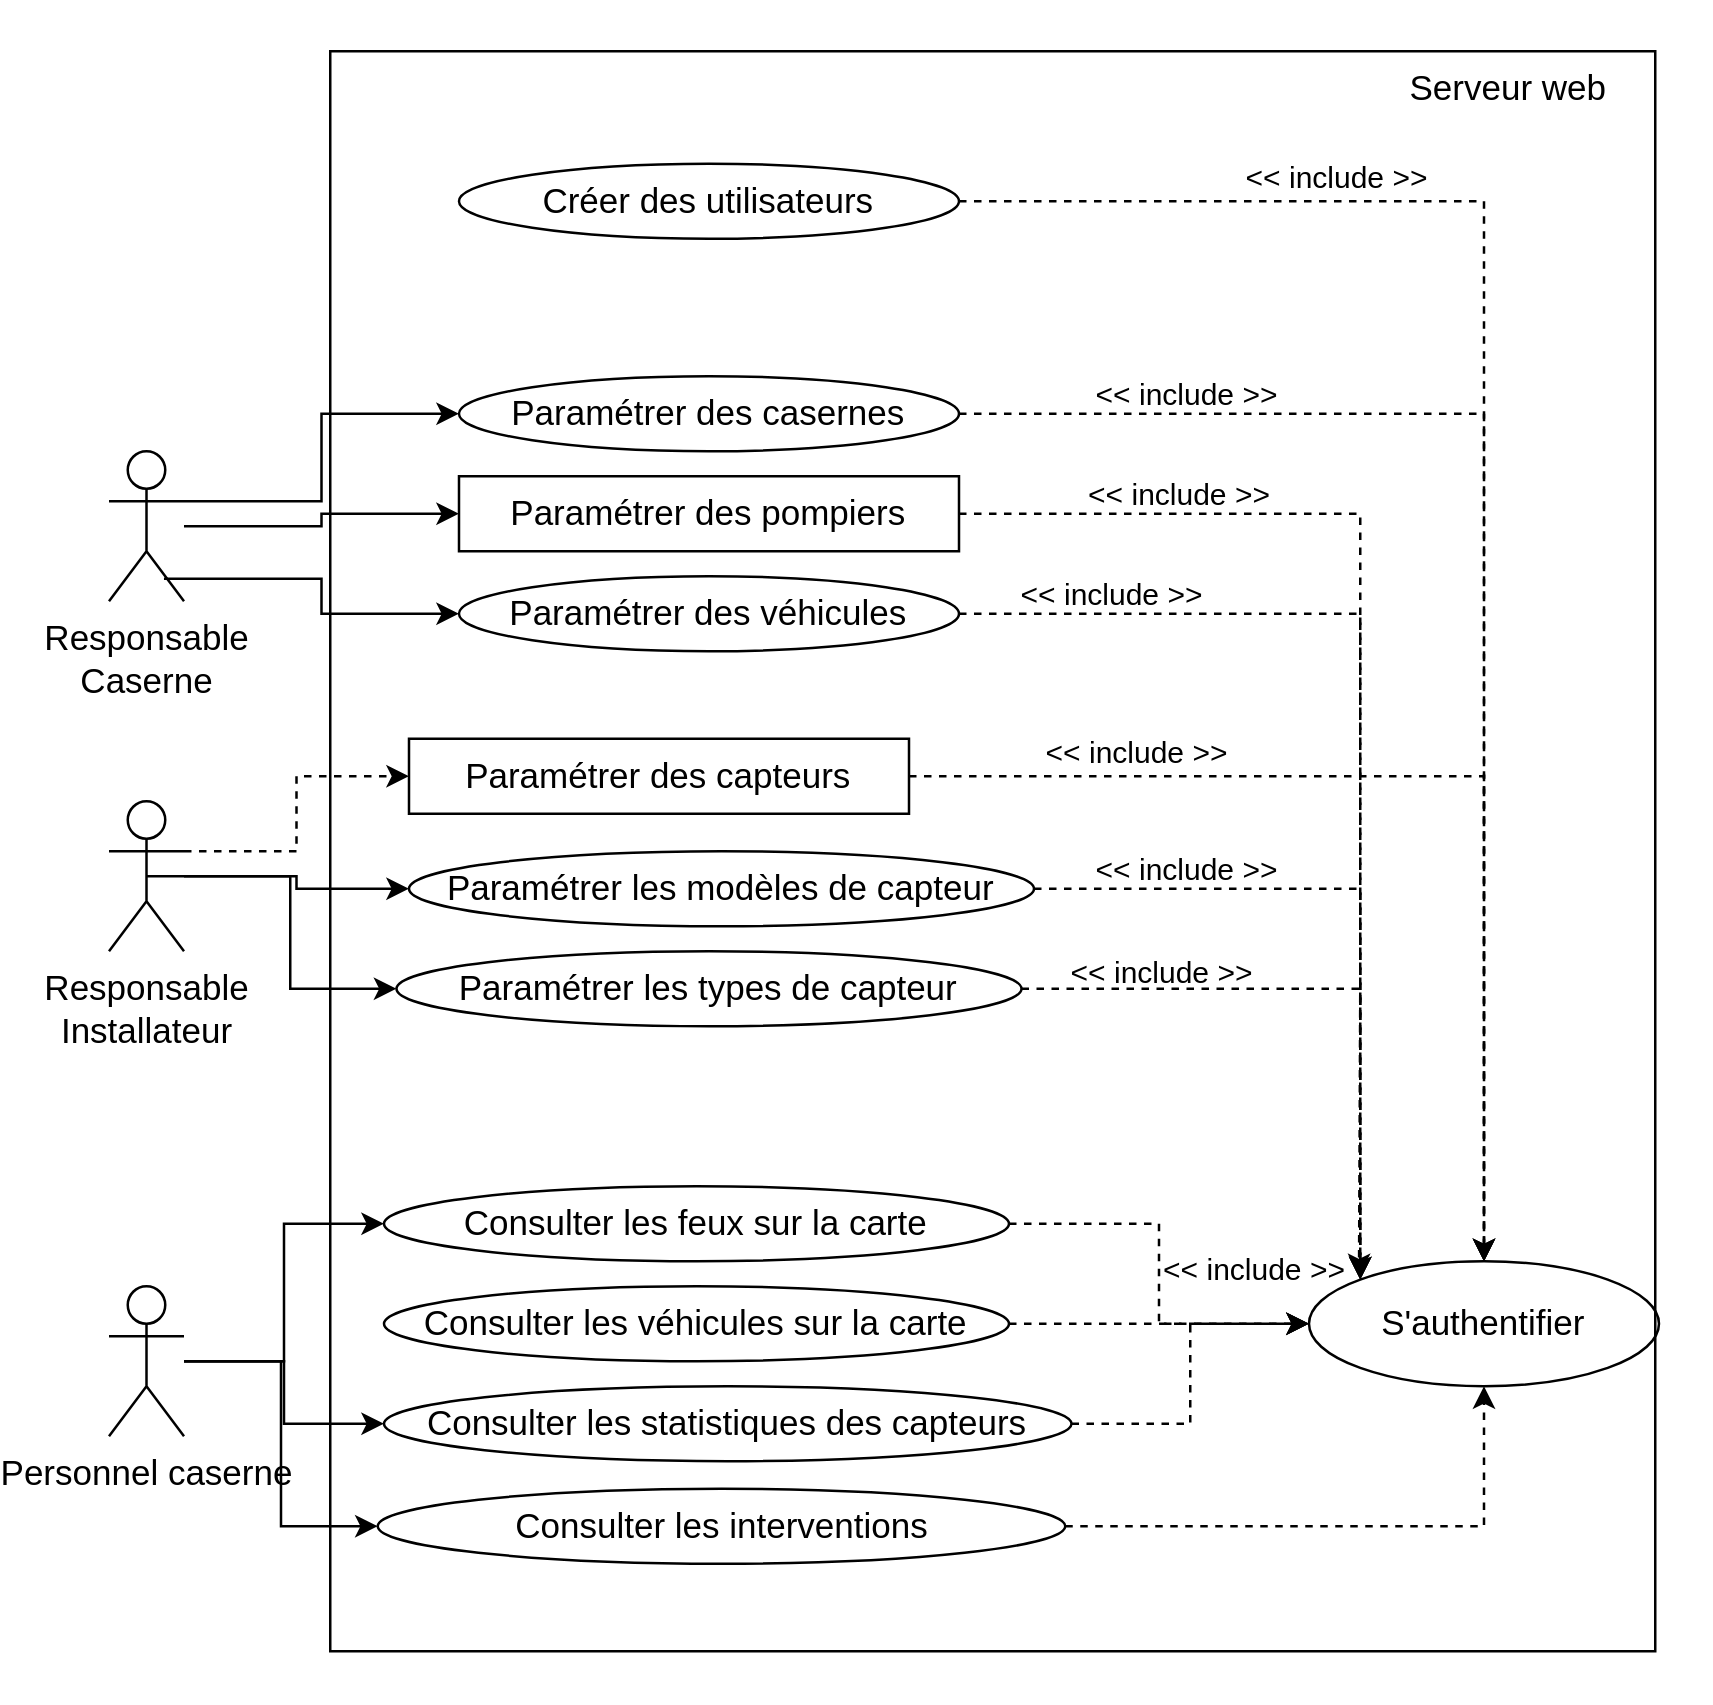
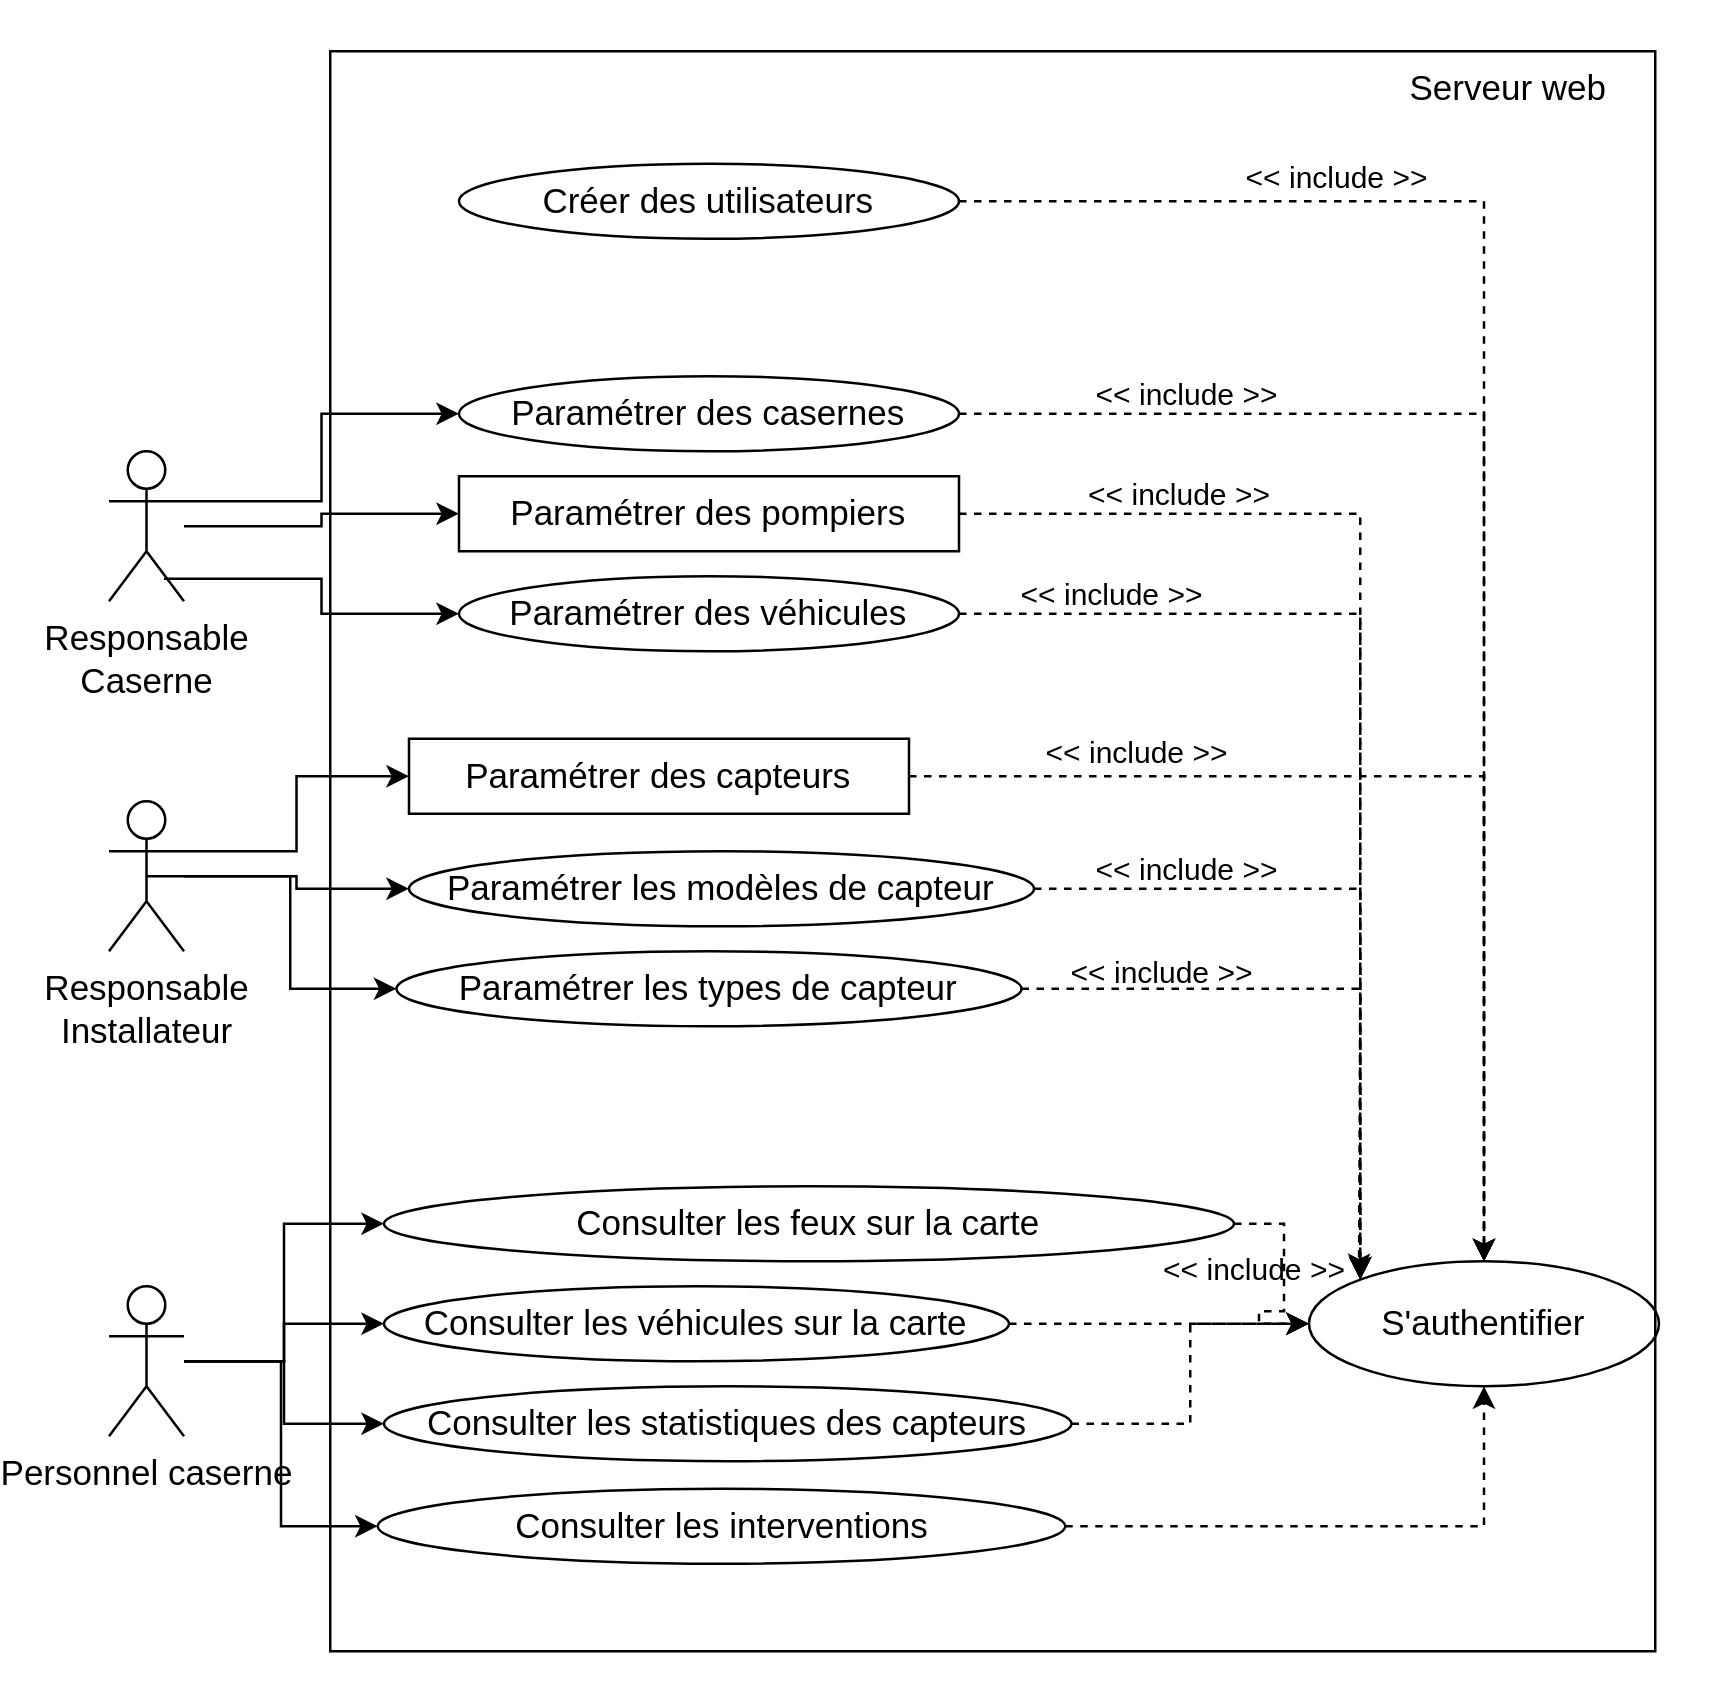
edge "Responsable Installateur" -> "Paramétrer des capteurs": style dashed -> solid
node "Consulter les feux sur la carte": size 625x75 -> 850x75
edge "Personnel caserne" -> "Consulter les véhicules sur la carte": added
